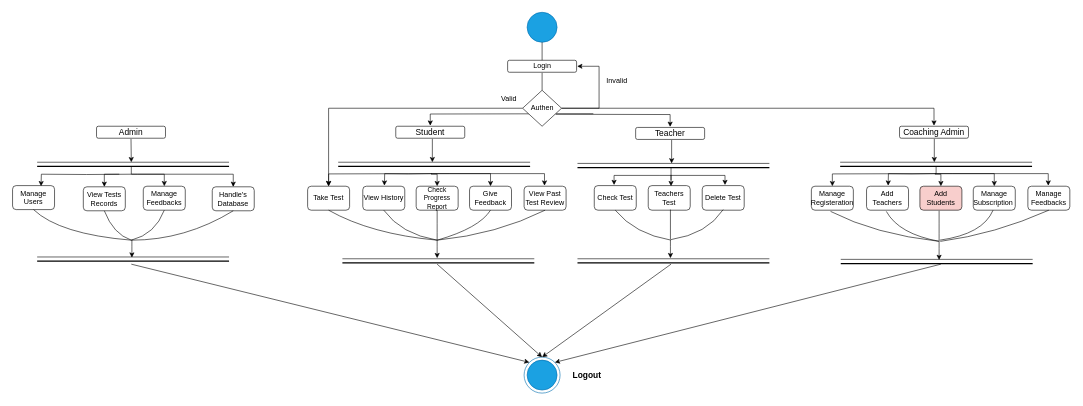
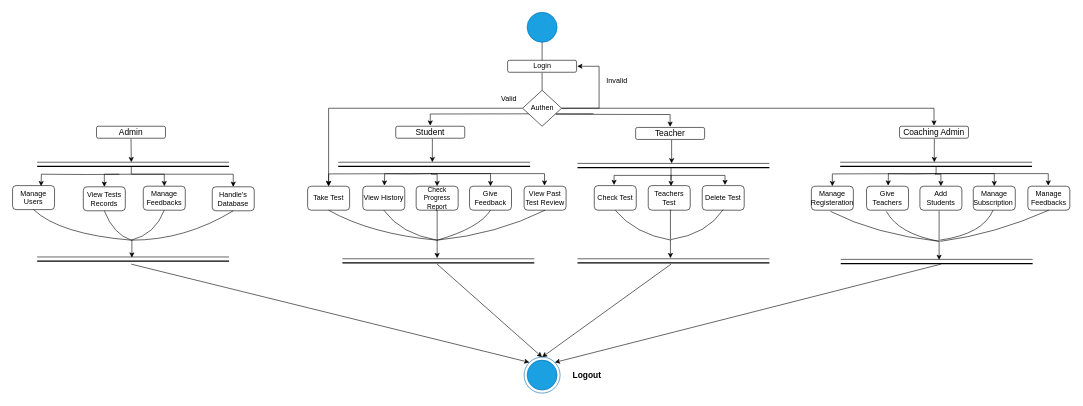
node "Add Teachers": label "Add Teachers" -> "Give Teachers"
node "Add Students": fillcolor #f8cecc -> #ffffff
